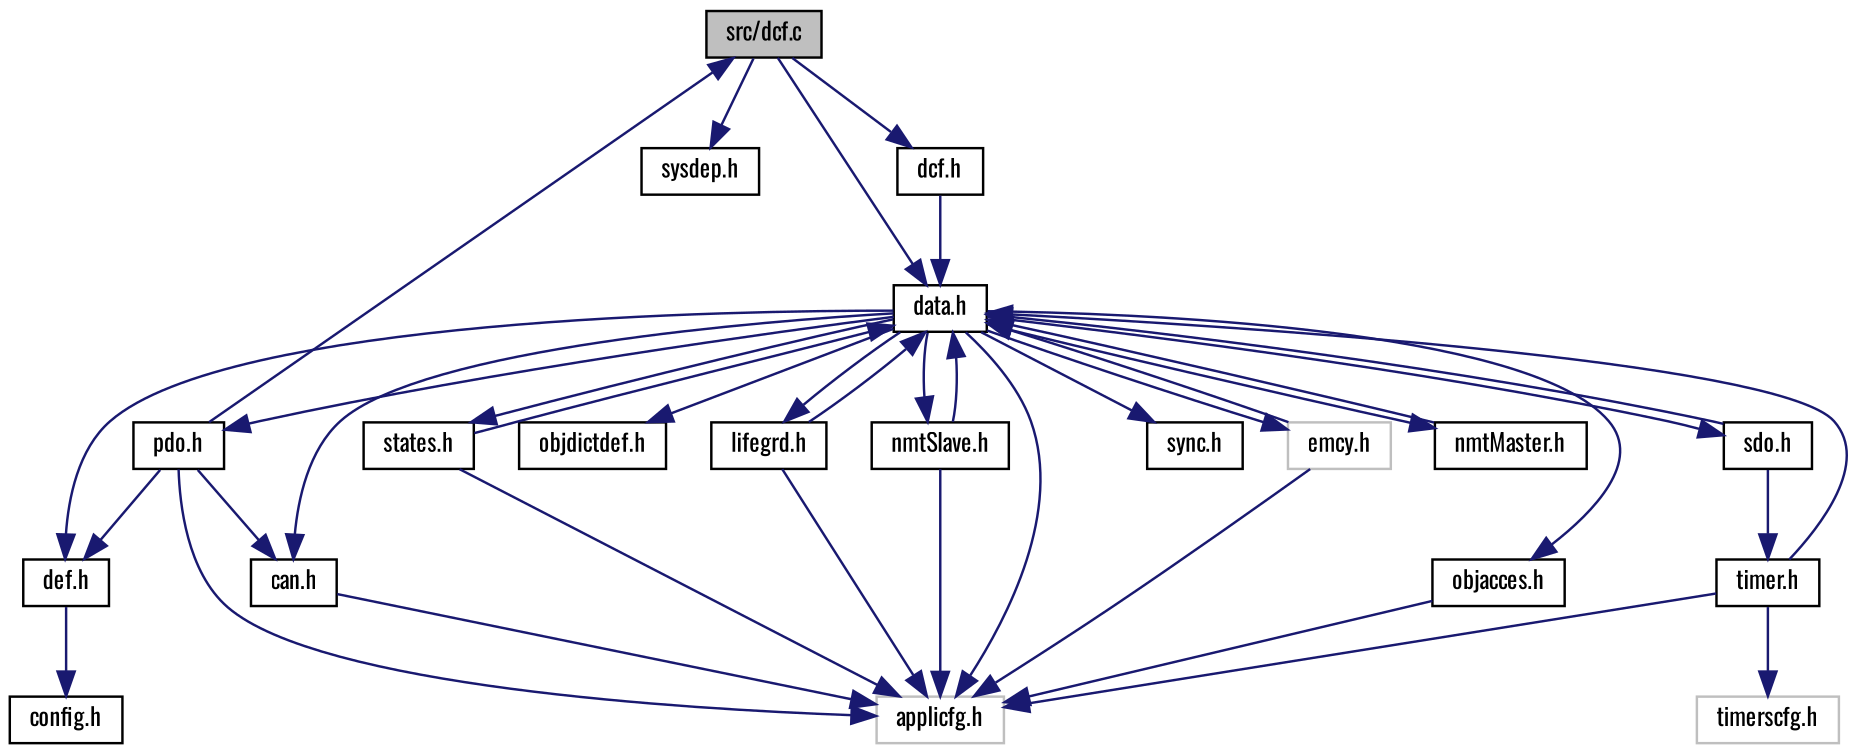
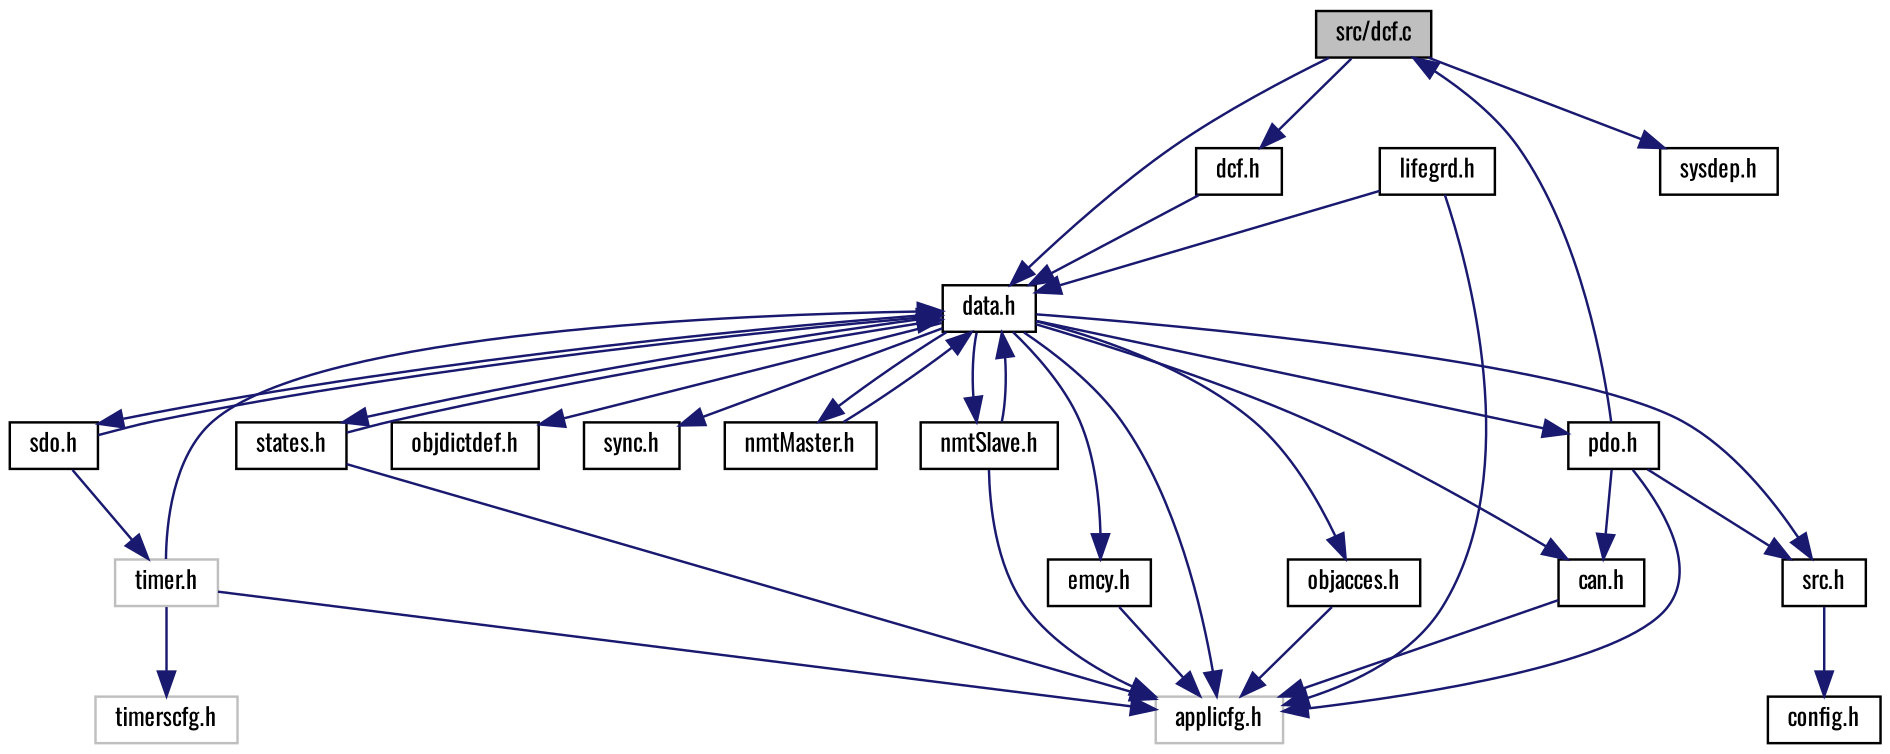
edge "data.h" -> "lifegrd.h": removed
edge "emcy.h" -> "data.h": removed
node "emcy.h": color grey75 -> black
node "def.h": label "def.h" -> "src.h"
node "timer.h": color black -> grey75
